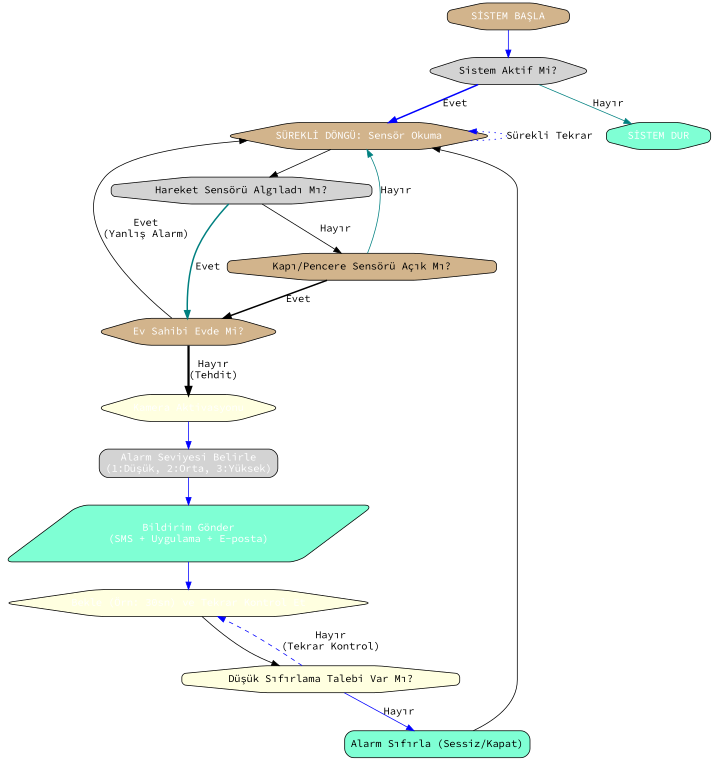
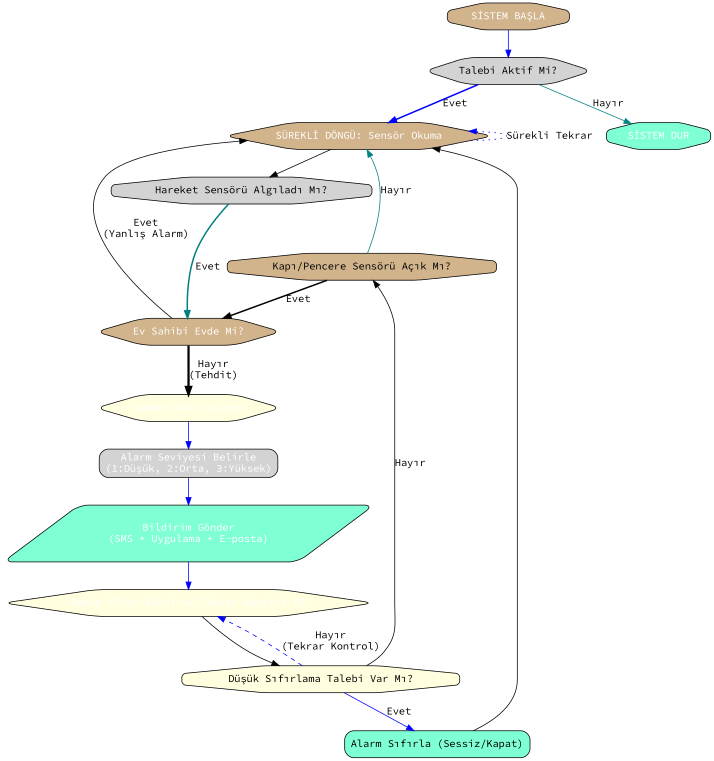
node "Sistem Aktif Mi?": label "Sistem Aktif Mi?" -> "Talebi Aktif Mi?"
edge "Hareket Sensörü Algıladı Mı?" -> "Kapı/Pencere Sensörü Açık Mı?": now "Düşük Sıfırlama Talebi Var Mı?" -> "Kapı/Pencere Sensörü Açık Mı?"
edge "Düşük Sıfırlama Talebi Var Mı?" -> "Alarm Sıfırla (Sessiz/Kapat)": label "Hayır" -> "Evet"
